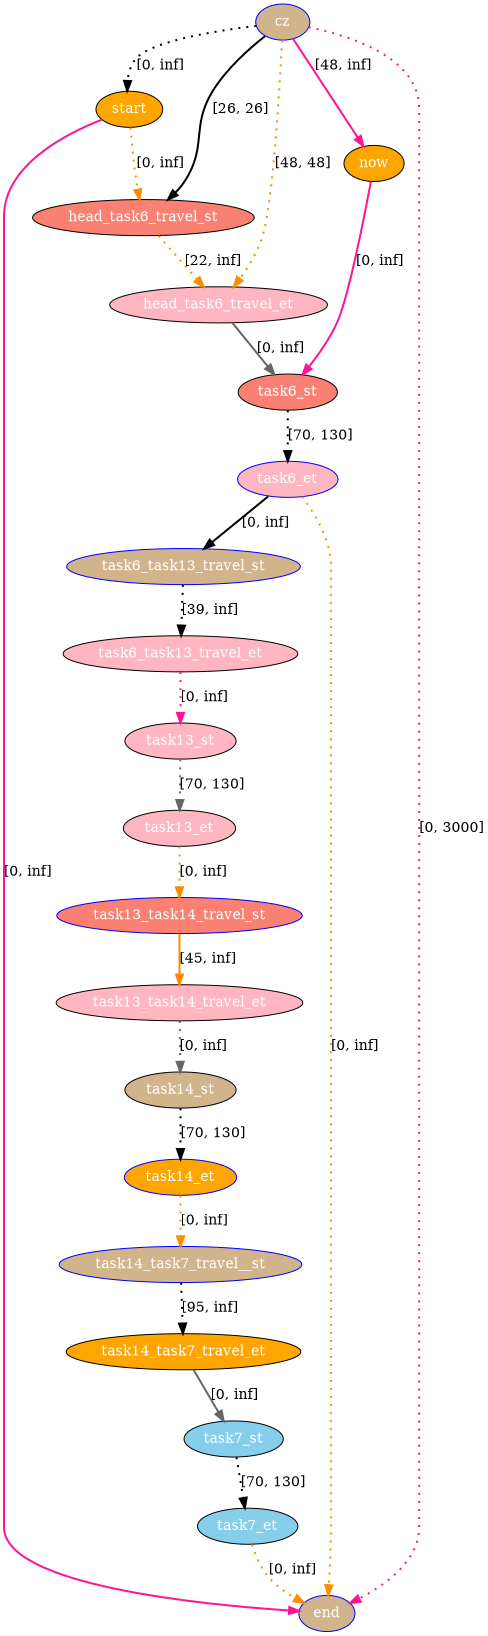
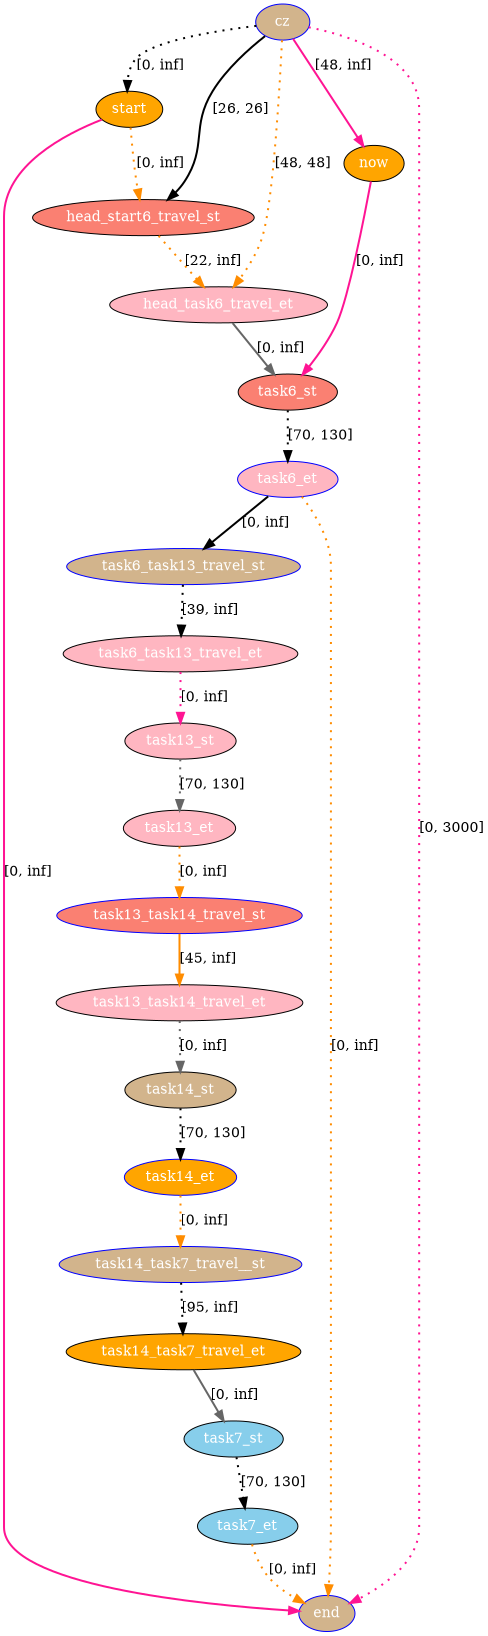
node "head_task6_travel_st": label "head_task6_travel_st" -> "head_start6_travel_st"
